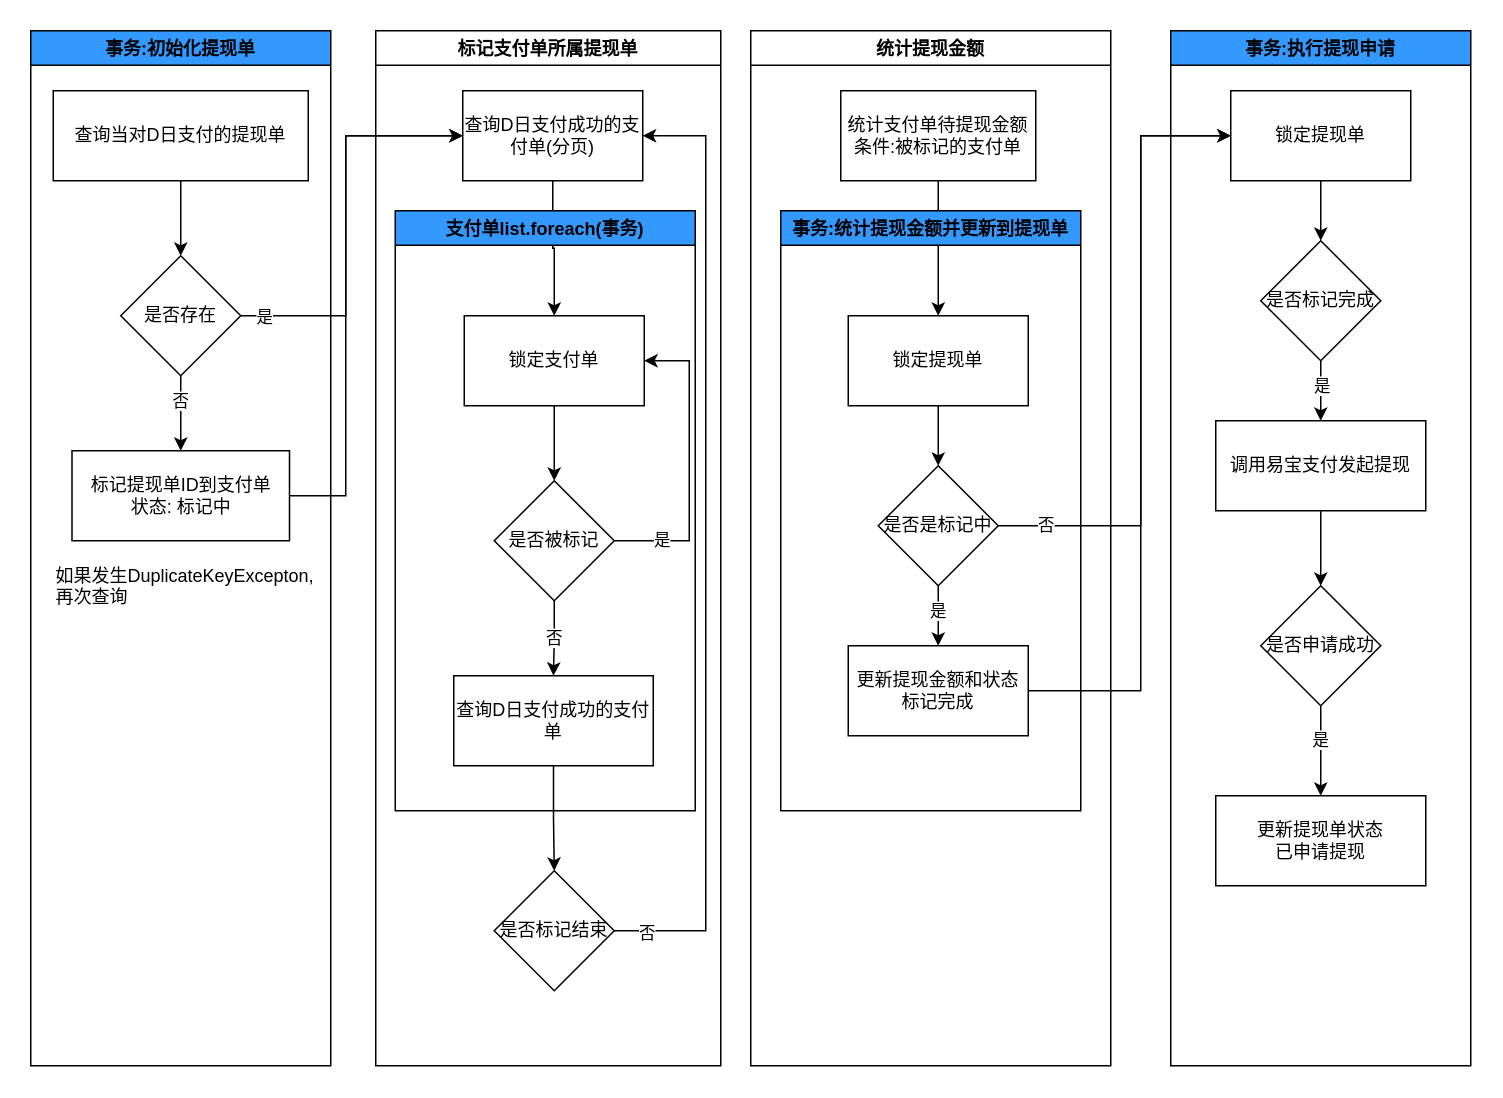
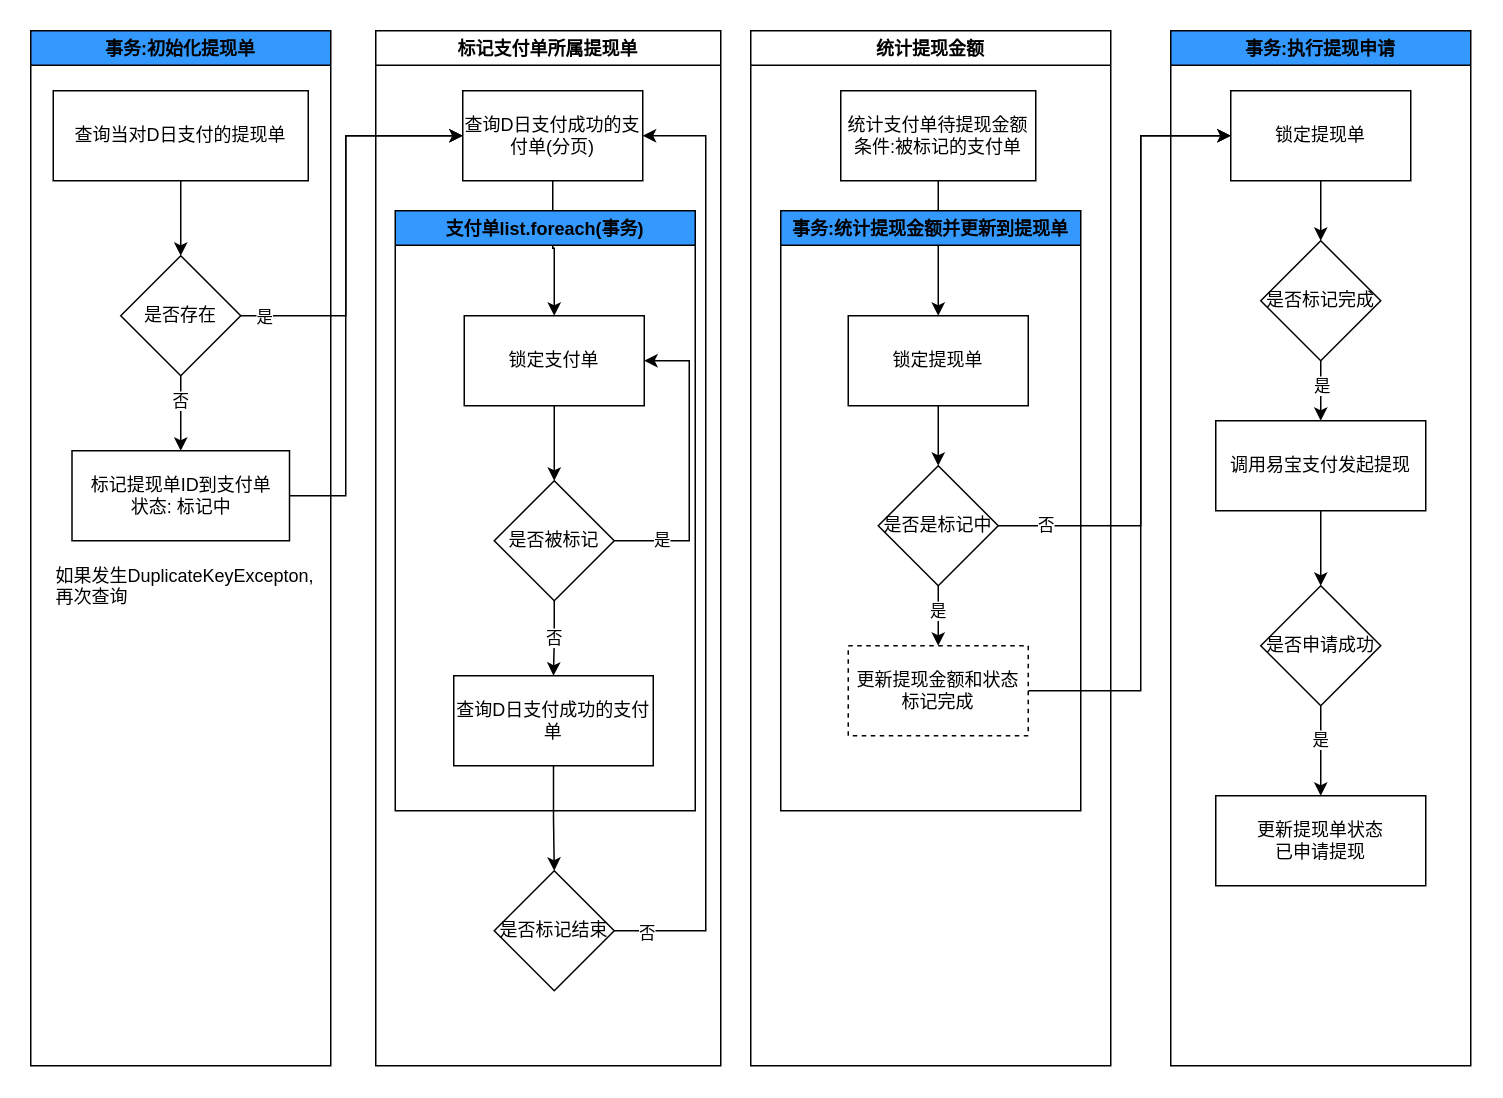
node "更新提现金额和状态 标记完成": style solid -> dashed
